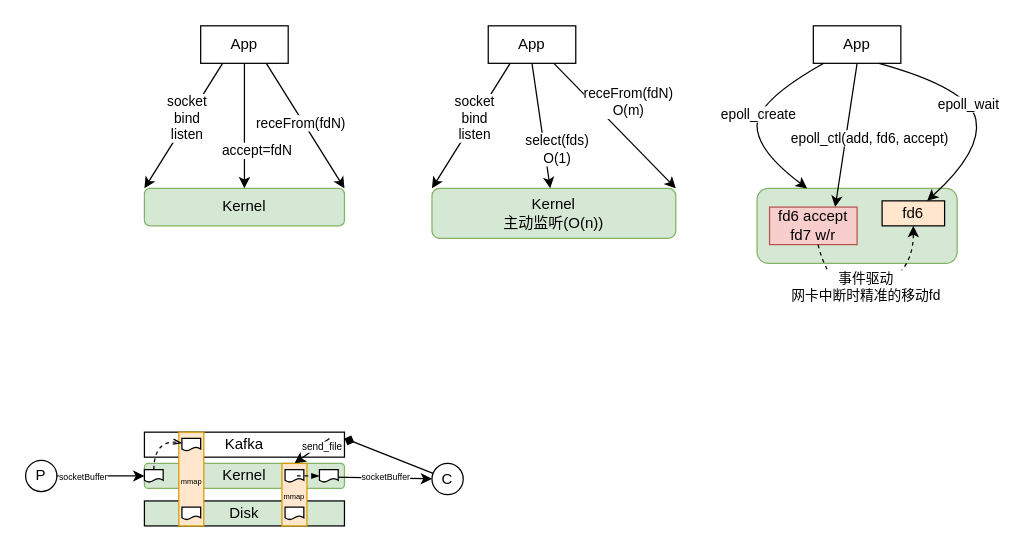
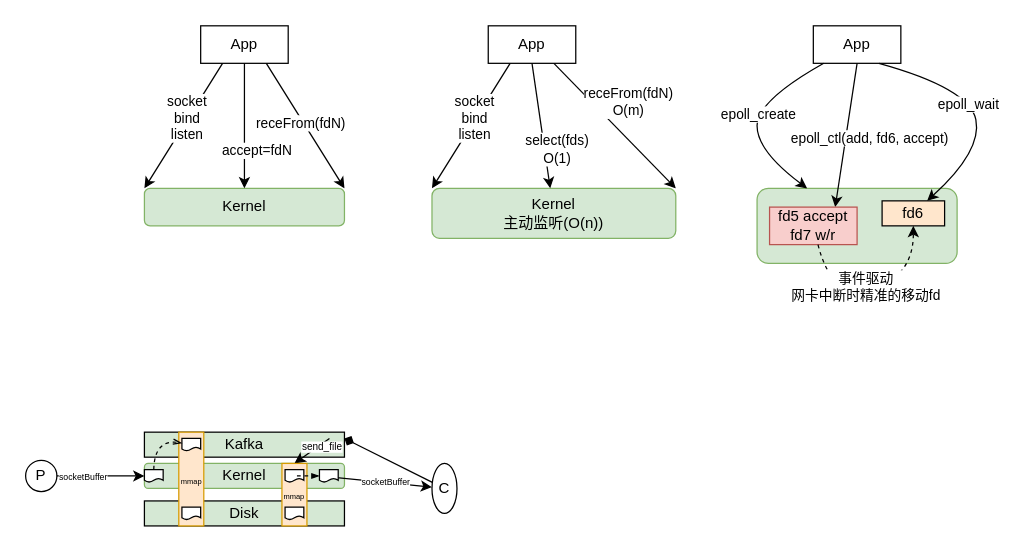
node "fd6 accept fd7 w/r": label "fd6 accept fd7 w/r" -> "fd5 accept fd7 w/r"
node "Kafka": fillcolor #ffffff -> #d5e8d4
node "C": size 31x31 -> 25x50
